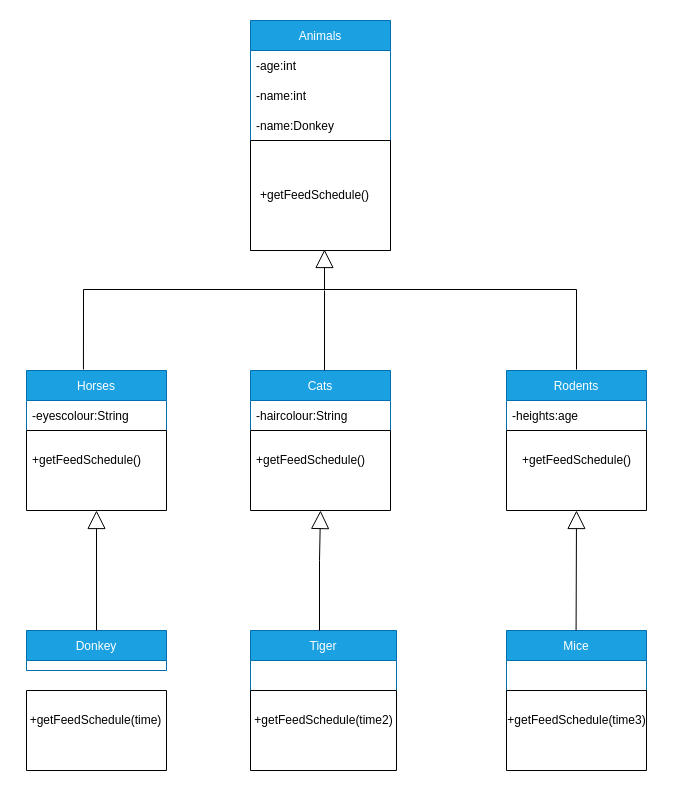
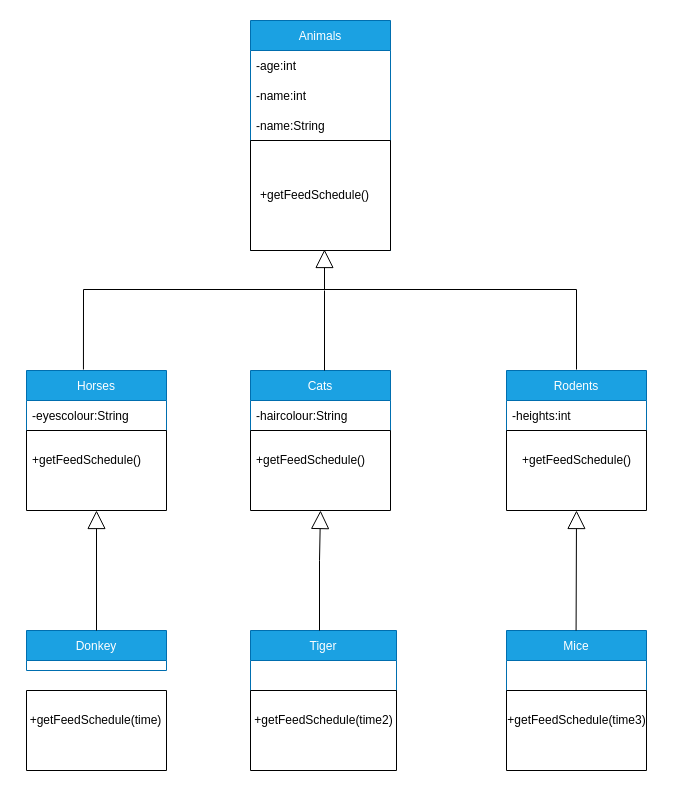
node "-name:Donkey": label "-name:Donkey" -> "-name:String"
node "-heights:age": label "-heights:age" -> "-heights:int"
